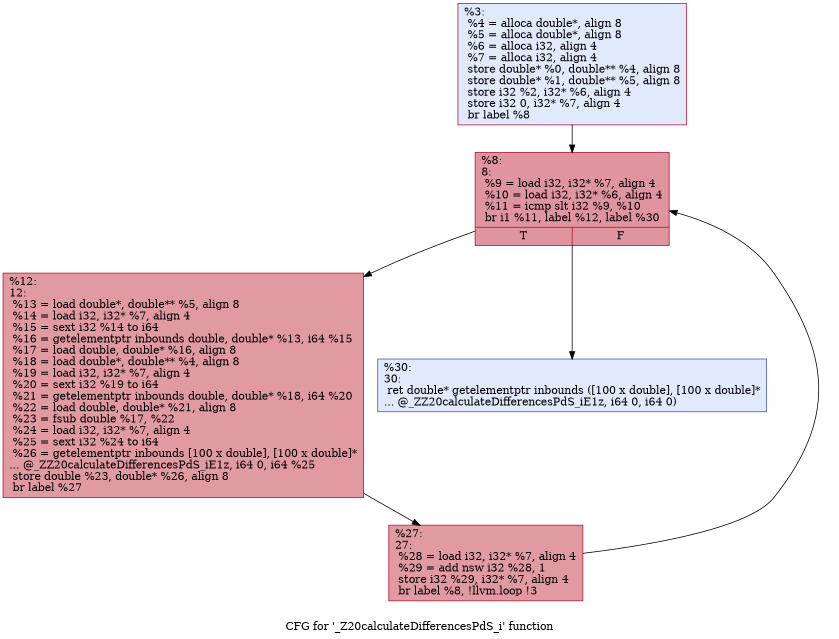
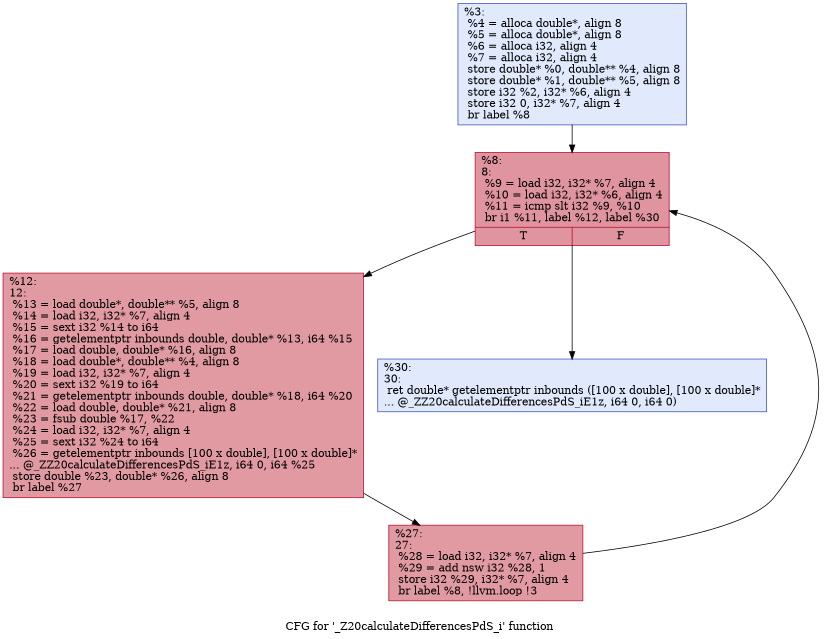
node "%3:": color #b70d28ff -> #3d50c3ff
